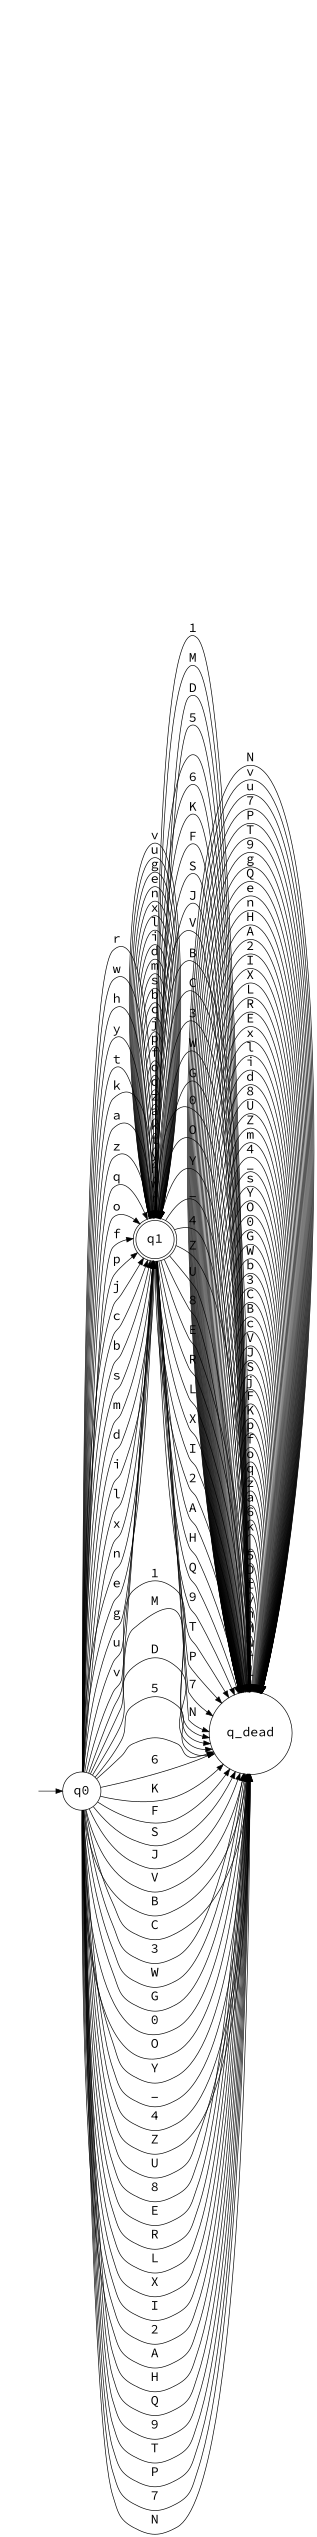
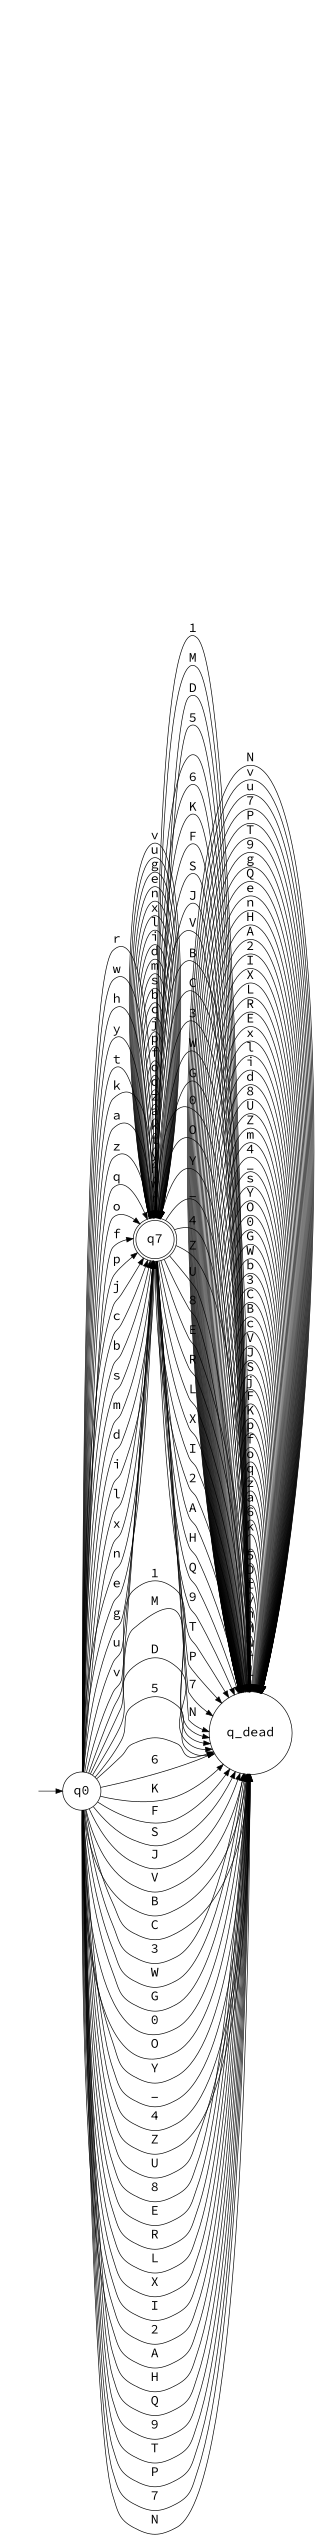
node "q1": label "q1" -> "q7"
